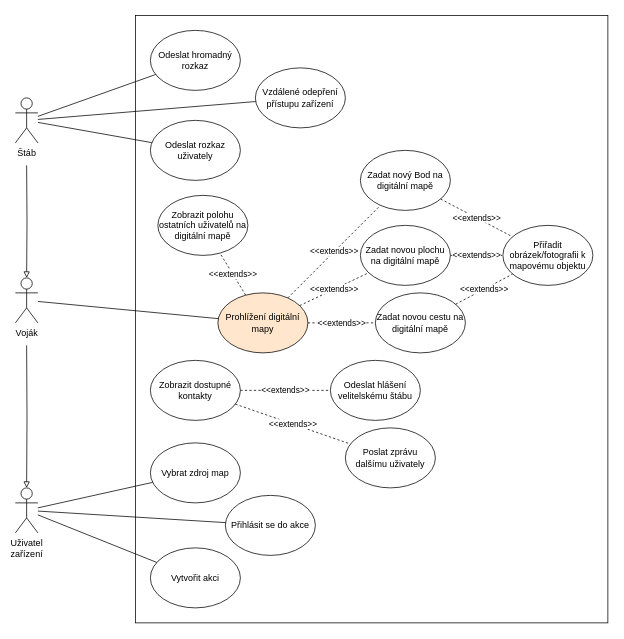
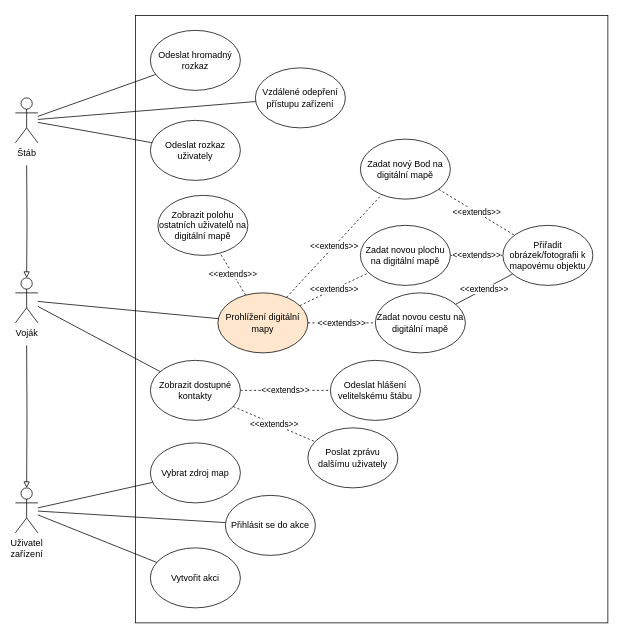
node "Zadat nový Bod na digitální mapě": moved (405, 180) -> (405, 169)
edge "Přiřadit obrázek/fotografii k mapovému objektu" -- "Zadat novou cestu na digitální mapě": style dashed -> solid
edge "Voják" -- "Zobrazit dostupné kontakty": added
node "Poslat zprávu dalšímu uživately": moved (390, 458) -> (353, 458)
